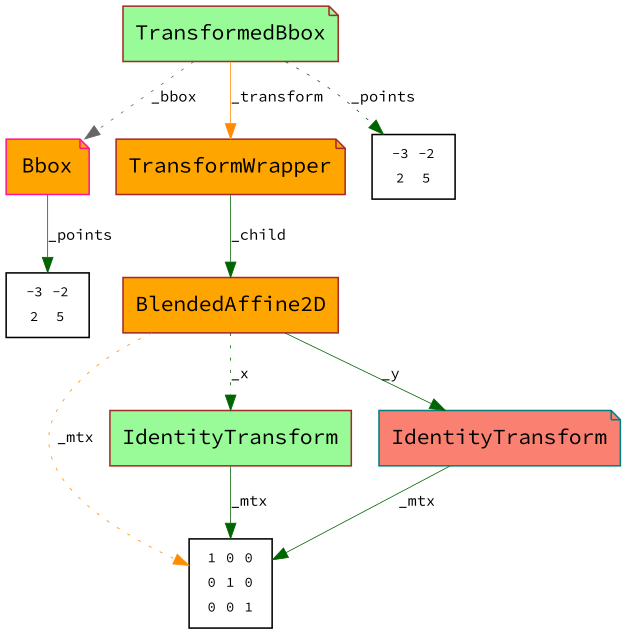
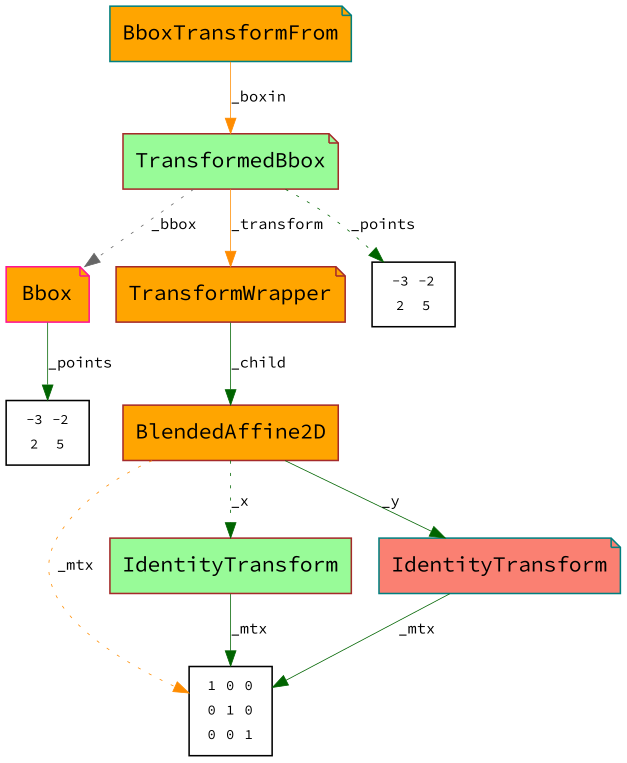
node "BboxTransformFrom": added
